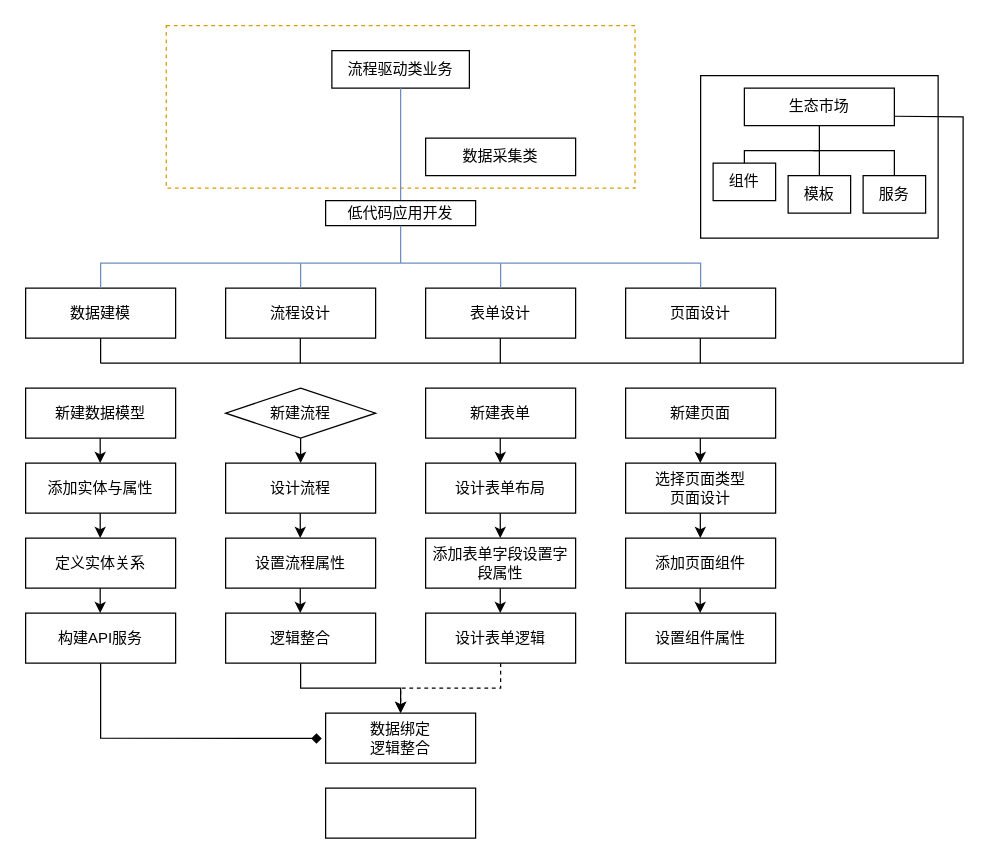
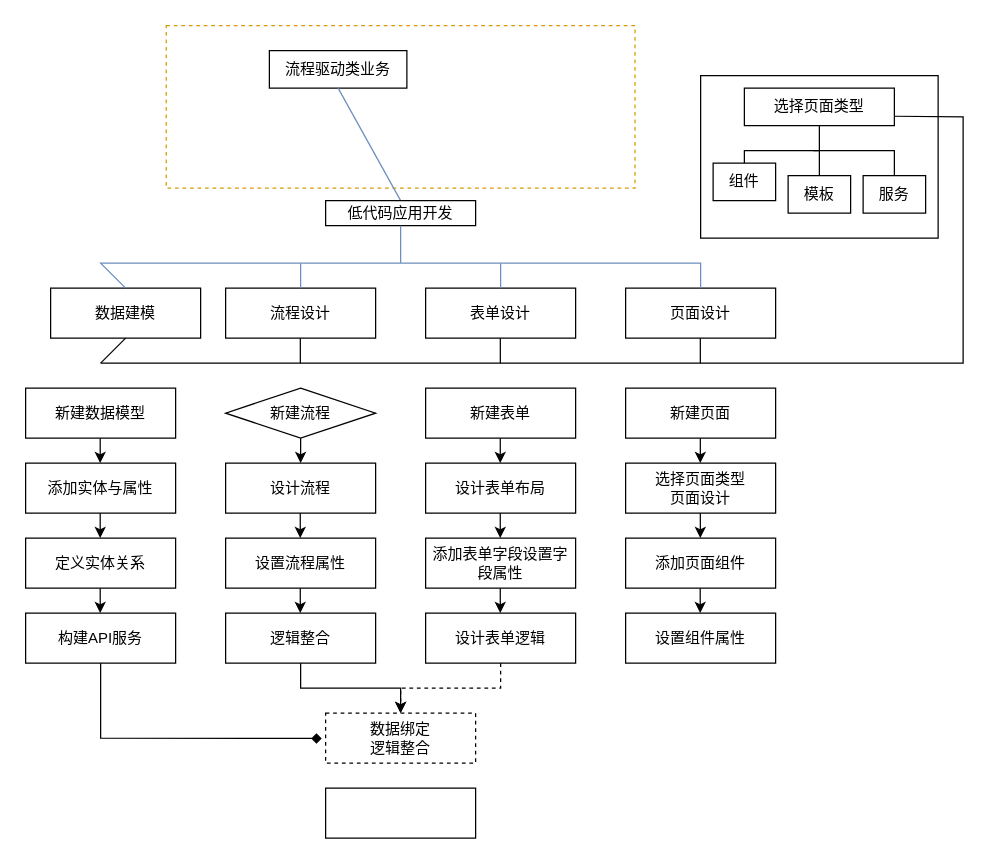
node "流程驱动类业务": moved (401, 69) -> (338, 69)
node "生态市场": label "生态市场" -> "选择页面类型"
node "数据采集类": removed
node "数据建模": moved (101, 313) -> (126, 313)
node "数据绑定 逻辑整合": style solid -> dashed
